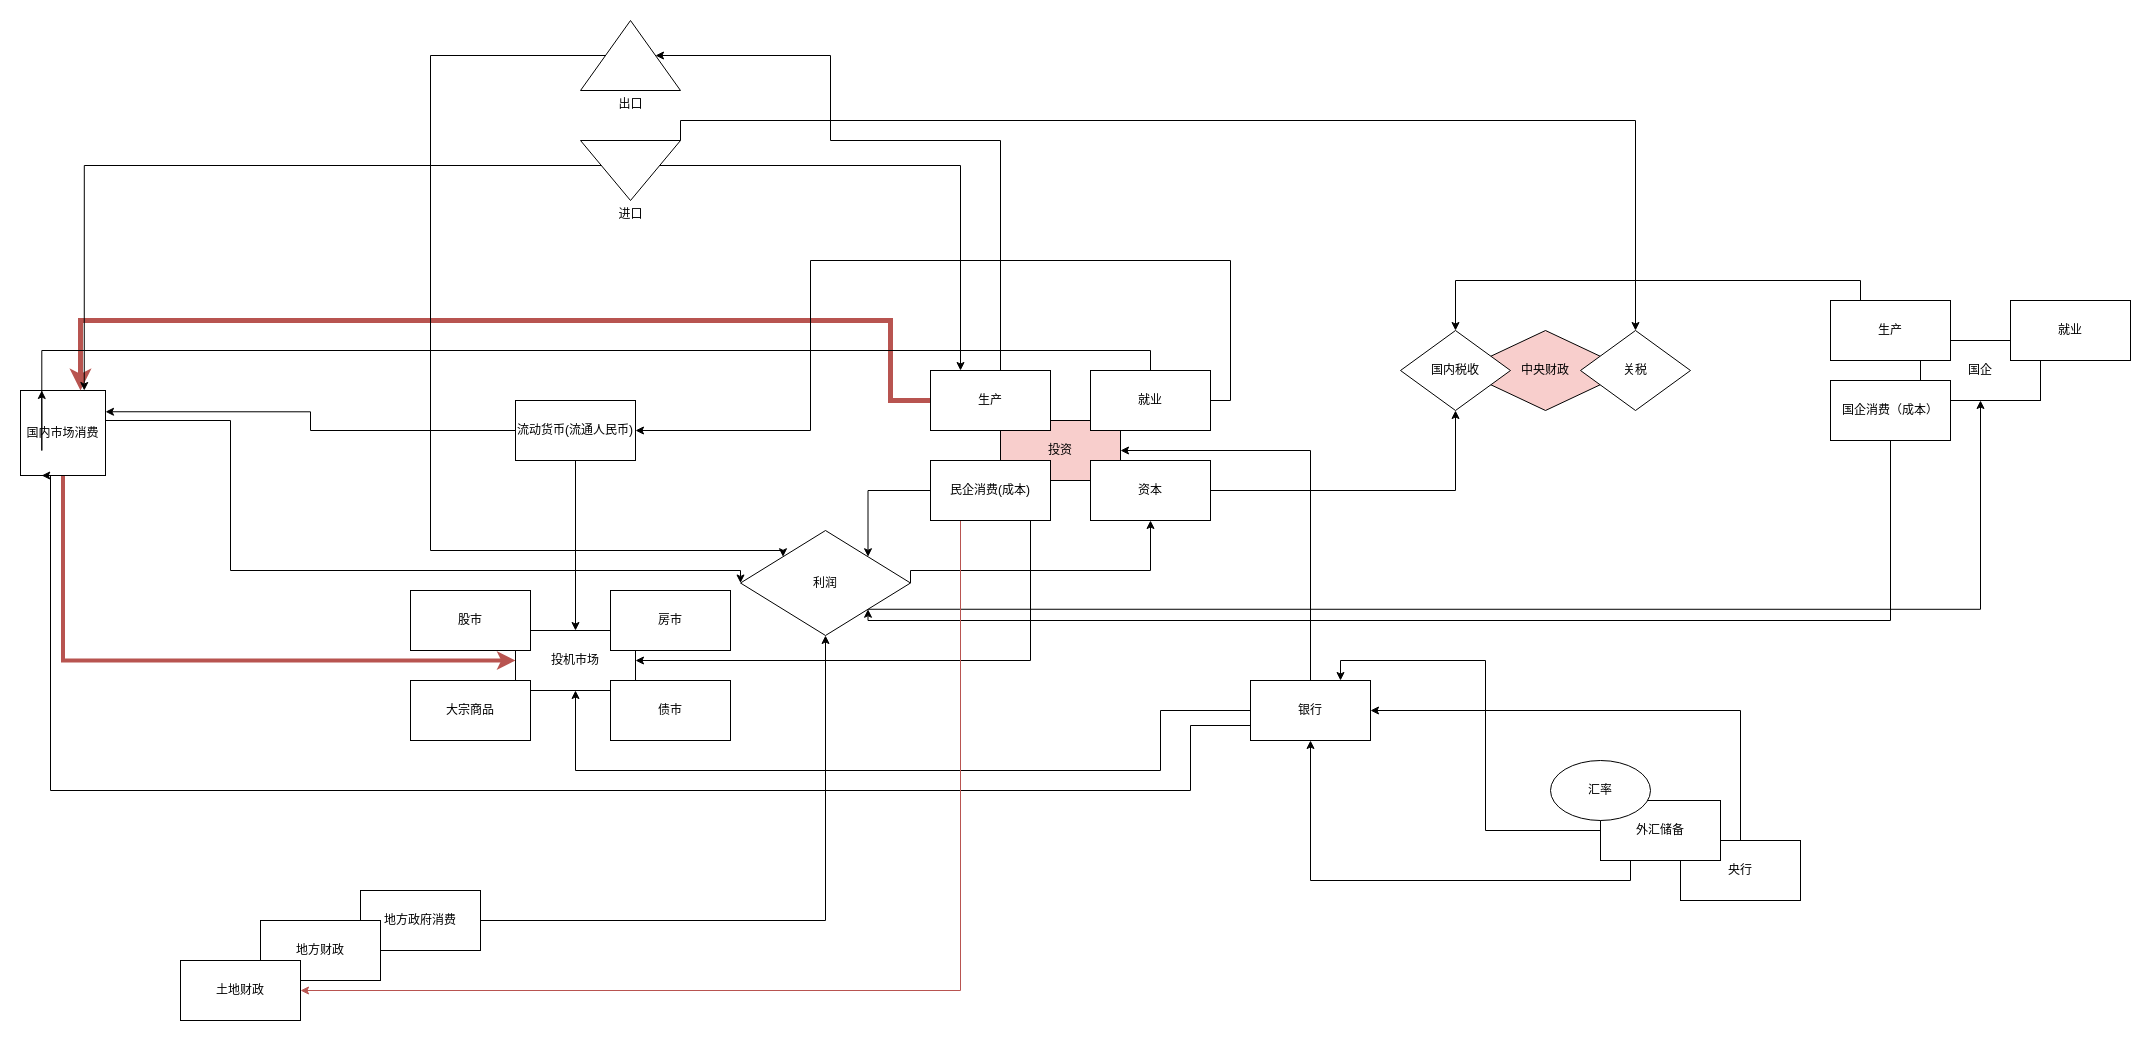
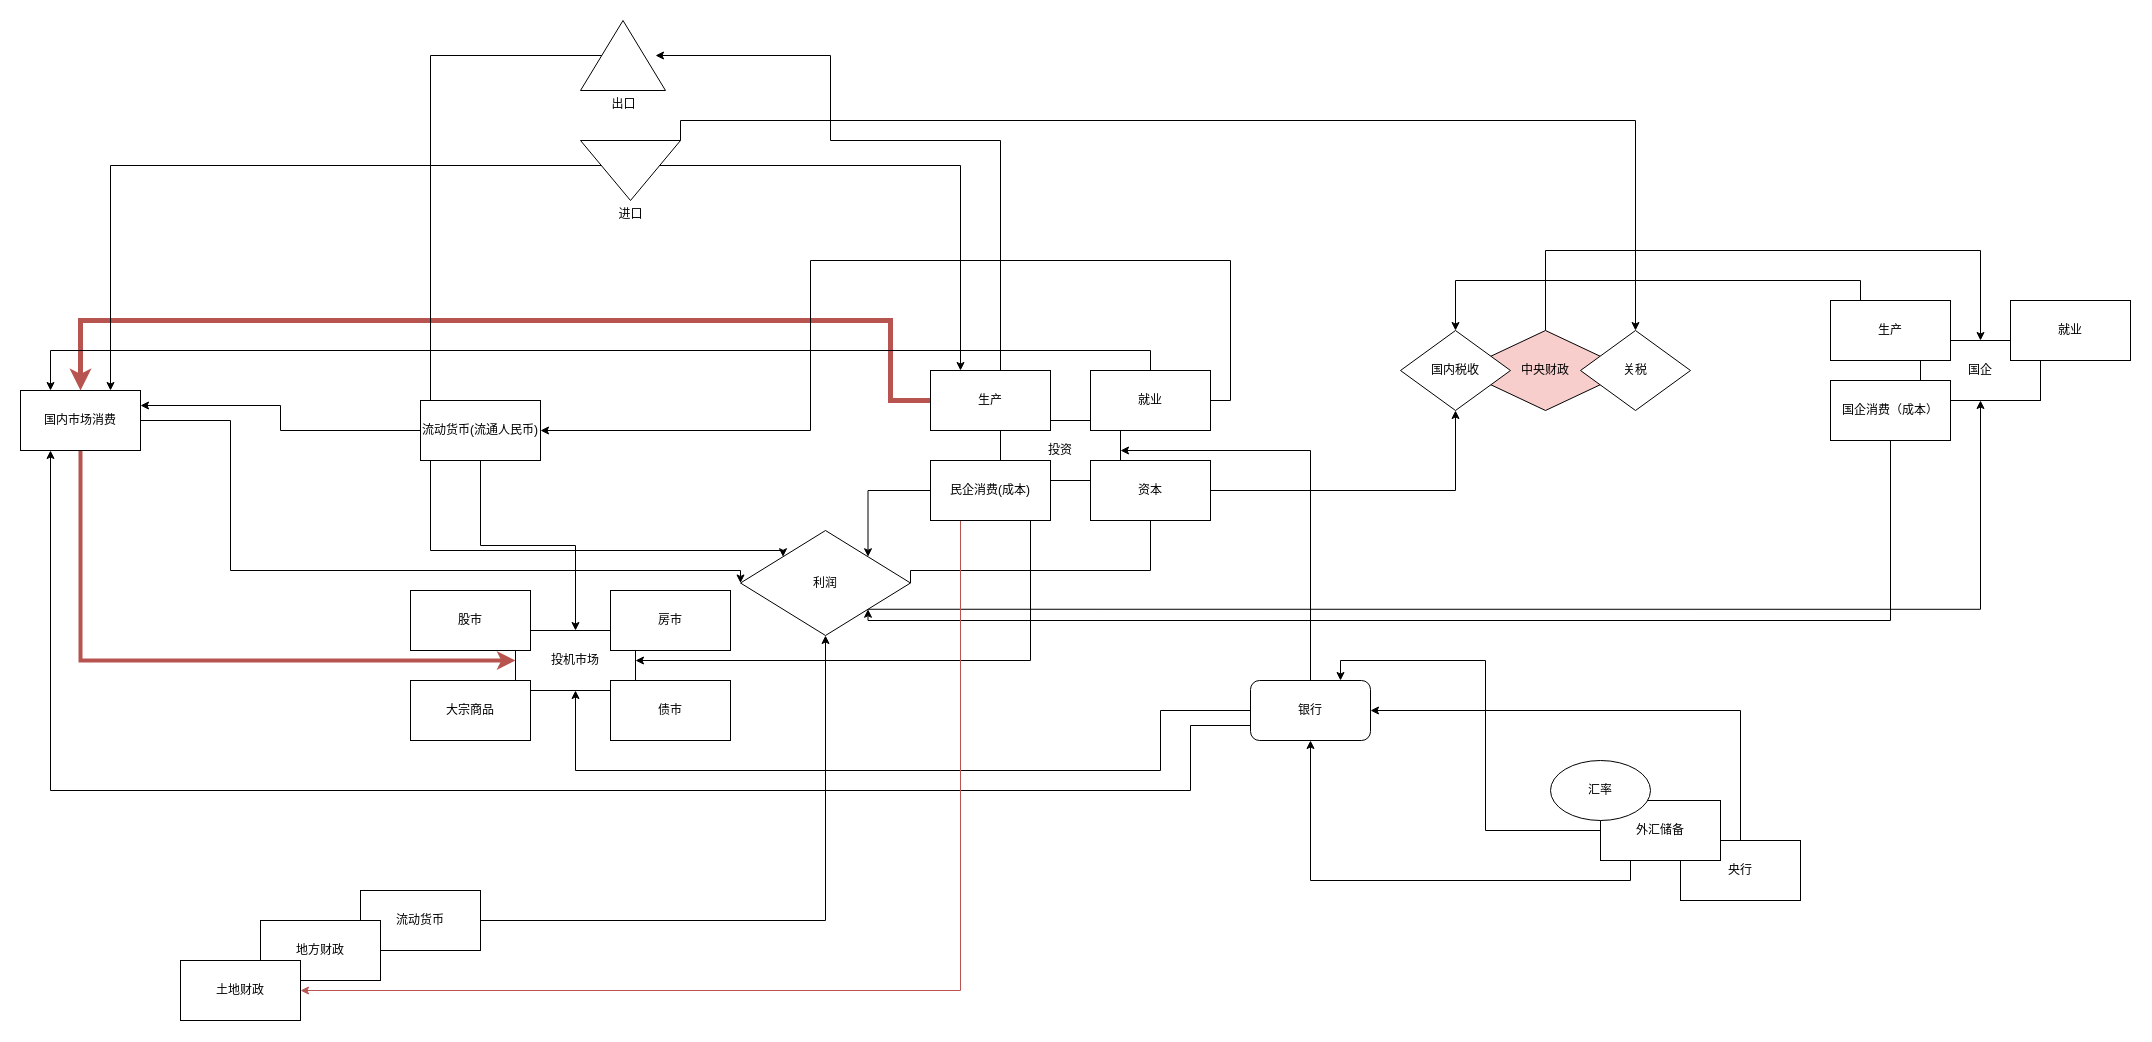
node "出口": size 100x70 -> 85x70
edge "中央财政" -> "国企": added
node "流动货币(流通人民币)": moved (576, 431) -> (481, 431)
node "国内市场消费": size 85x85 -> 120x60
node "投资": fillcolor #f8cecc -> #ffffff
edge "利润" -> "资本": arrowhead classic -> none
node "银行": shape rectangle -> rounded rectangle
node "地方政府消费": label "地方政府消费" -> "流动货币"
